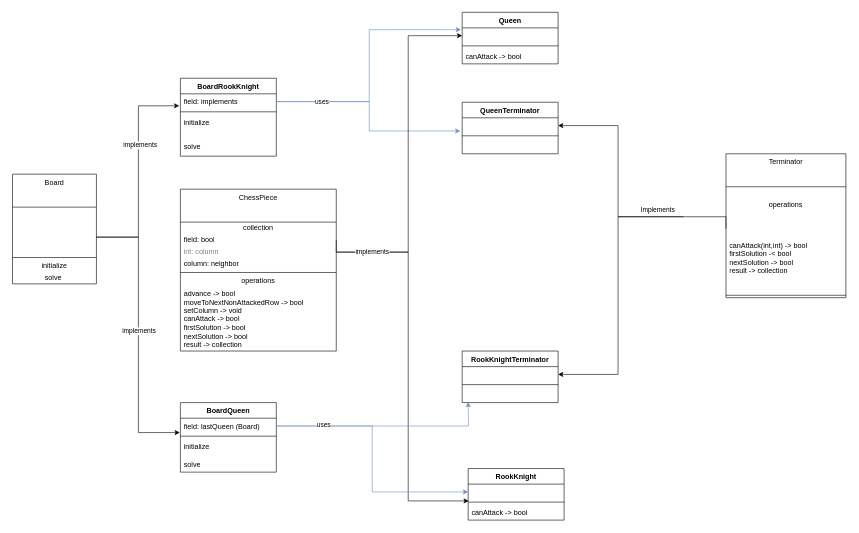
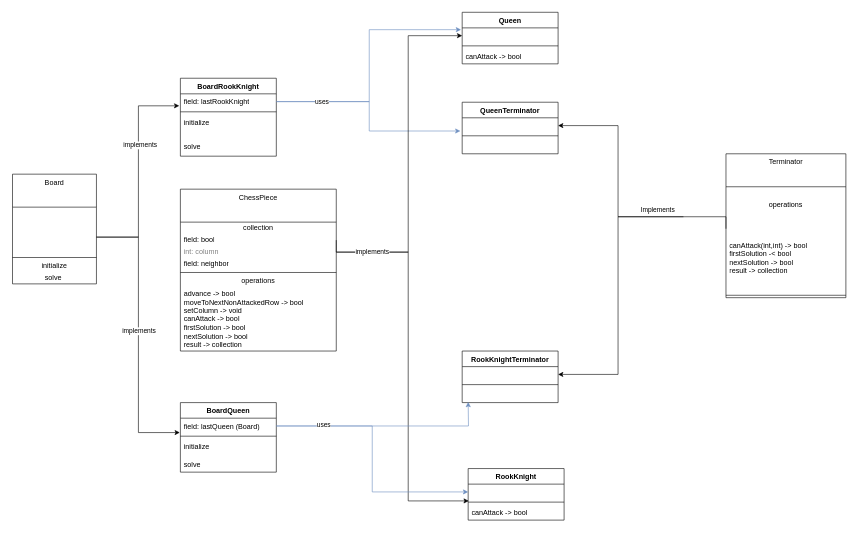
node "field: implements": label "field: implements" -> "field: lastRookKnight"
node "column: neighbor": label "column: neighbor" -> "field: neighbor"
